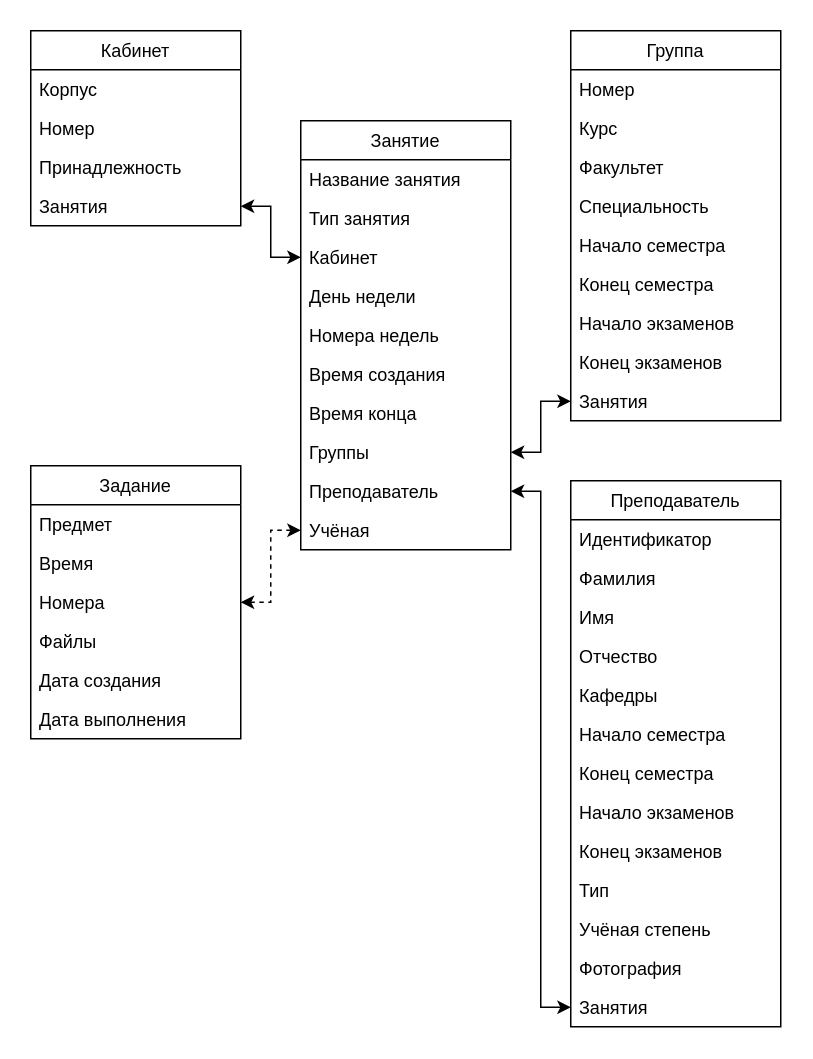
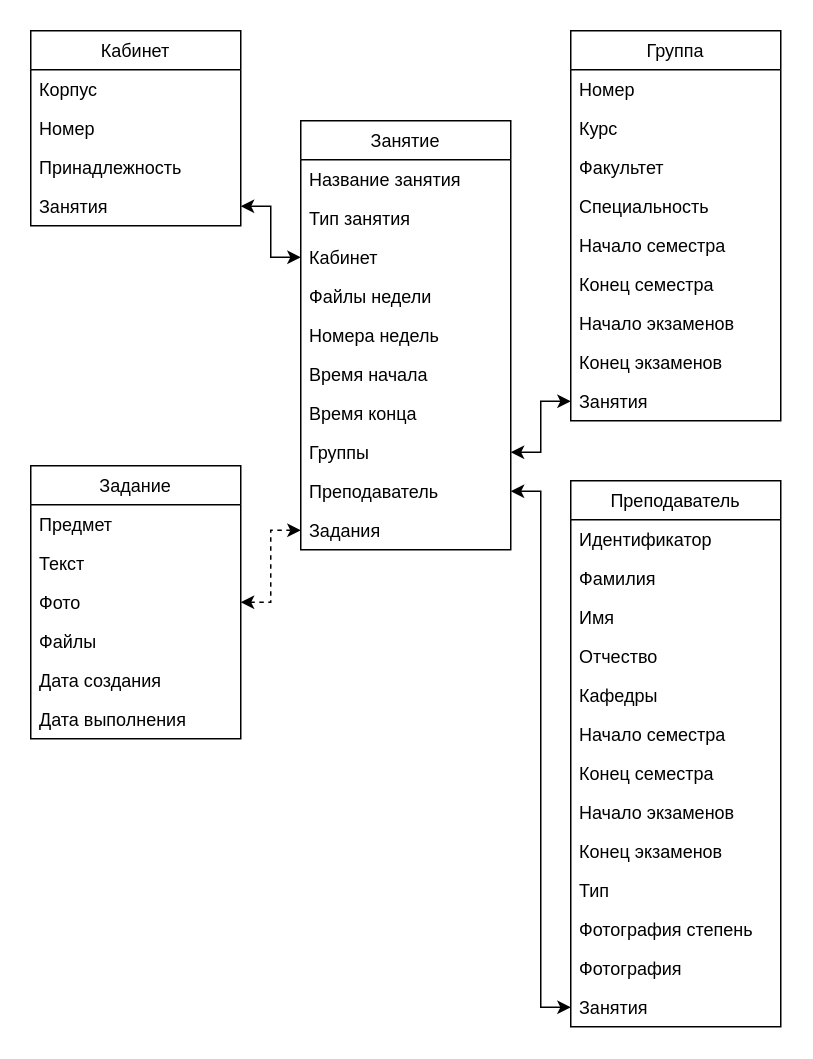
node "День недели": label "День недели" -> "Файлы недели"
node "Время создания": label "Время создания" -> "Время начала"
node "Учёная": label "Учёная" -> "Задания"
node "Время": label "Время" -> "Текст"
node "Номера": label "Номера" -> "Фото"
node "Учёная степень": label "Учёная степень" -> "Фотография степень"
